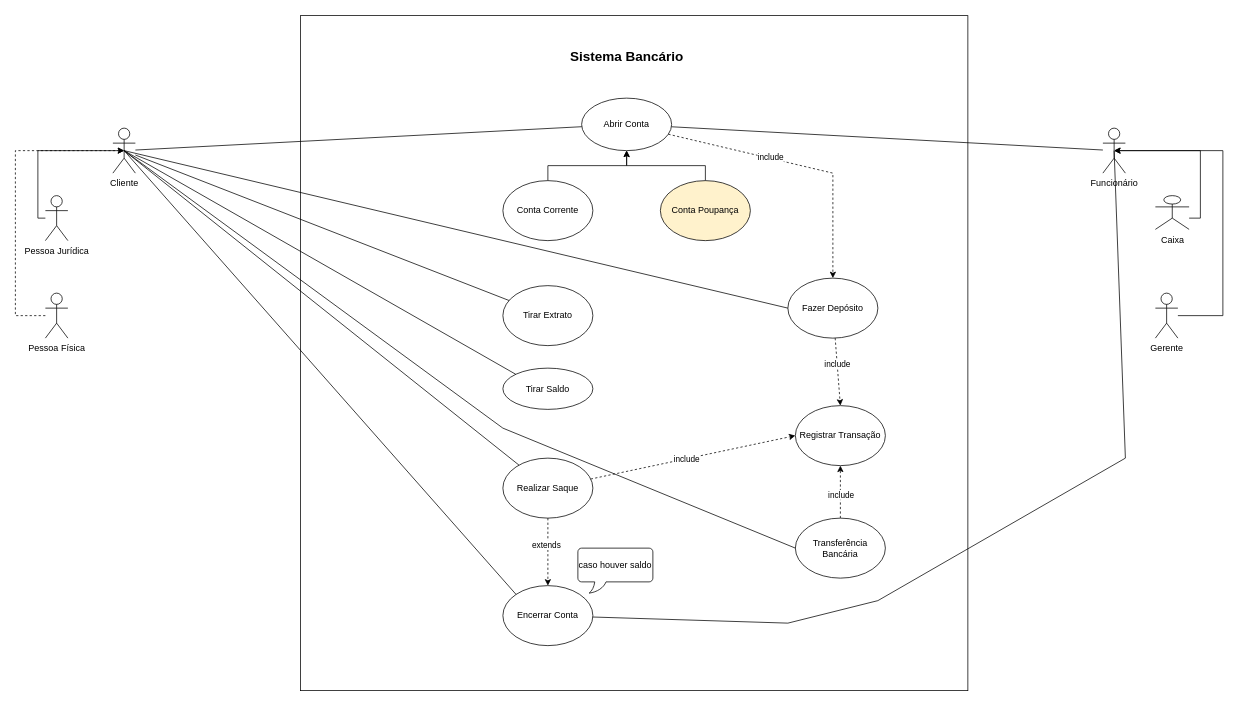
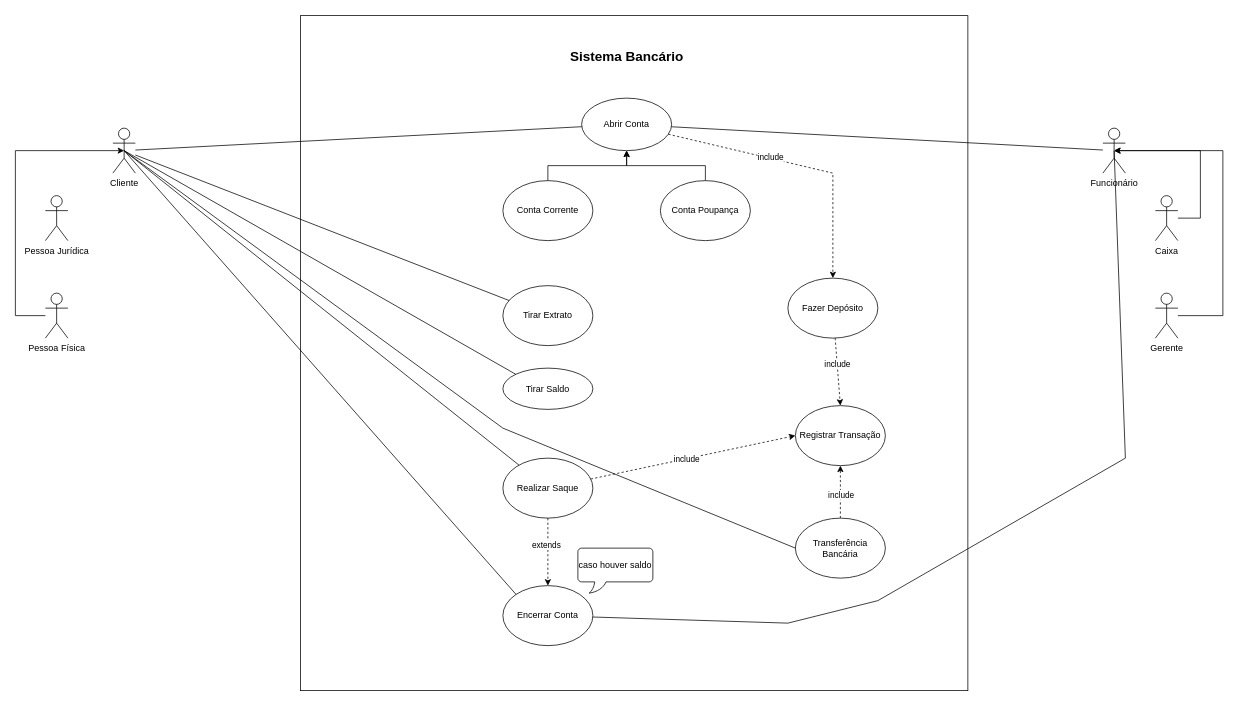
edge "Pessoa Jurídica" -> "Cliente": removed
node "Conta Poupança": fillcolor #fff2cc -> #ffffff
node "Caixa": size 34x34 -> 23x45
edge "Cliente" -- "Fazer Depósito": removed
edge "Pessoa Física" -> "Cliente": style dashed -> solid
